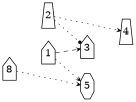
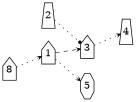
edge "2" -> "4": now "3" -> "4"
edge "8" -> "5": now "8" -> "1"
